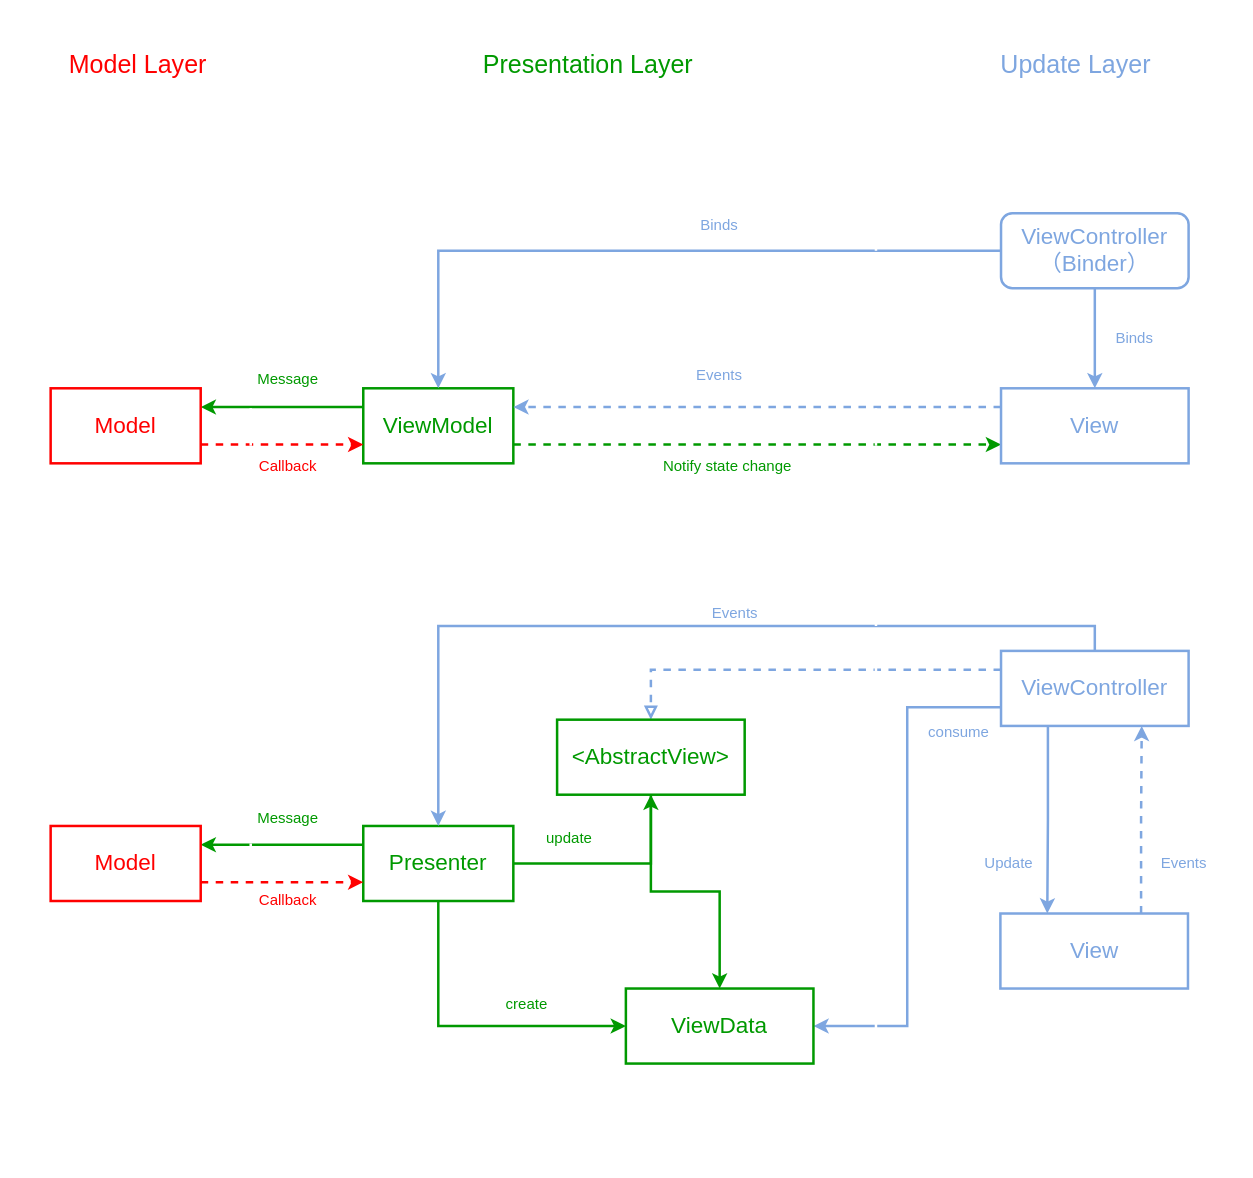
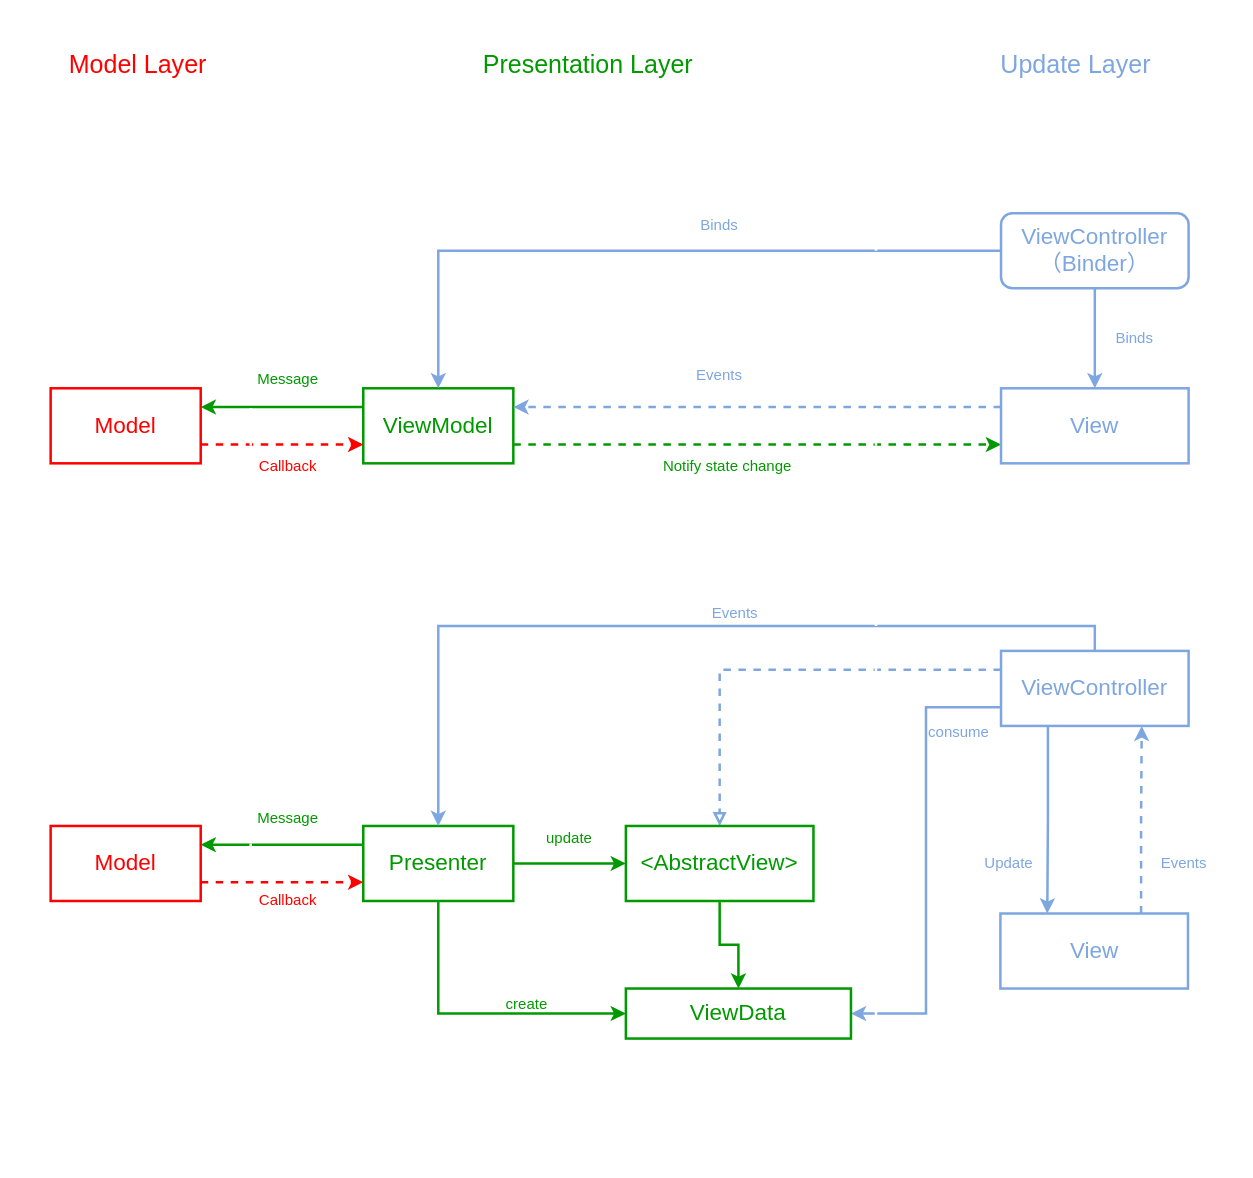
node "<AbstractView>": moved (651, 757) -> (719, 863)
node "ViewData": size 188x75 -> 225x50
